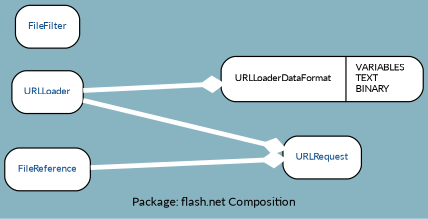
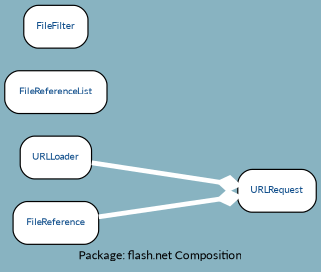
node "URLLoaderDataFormat": removed
node "FileReferenceList": added
